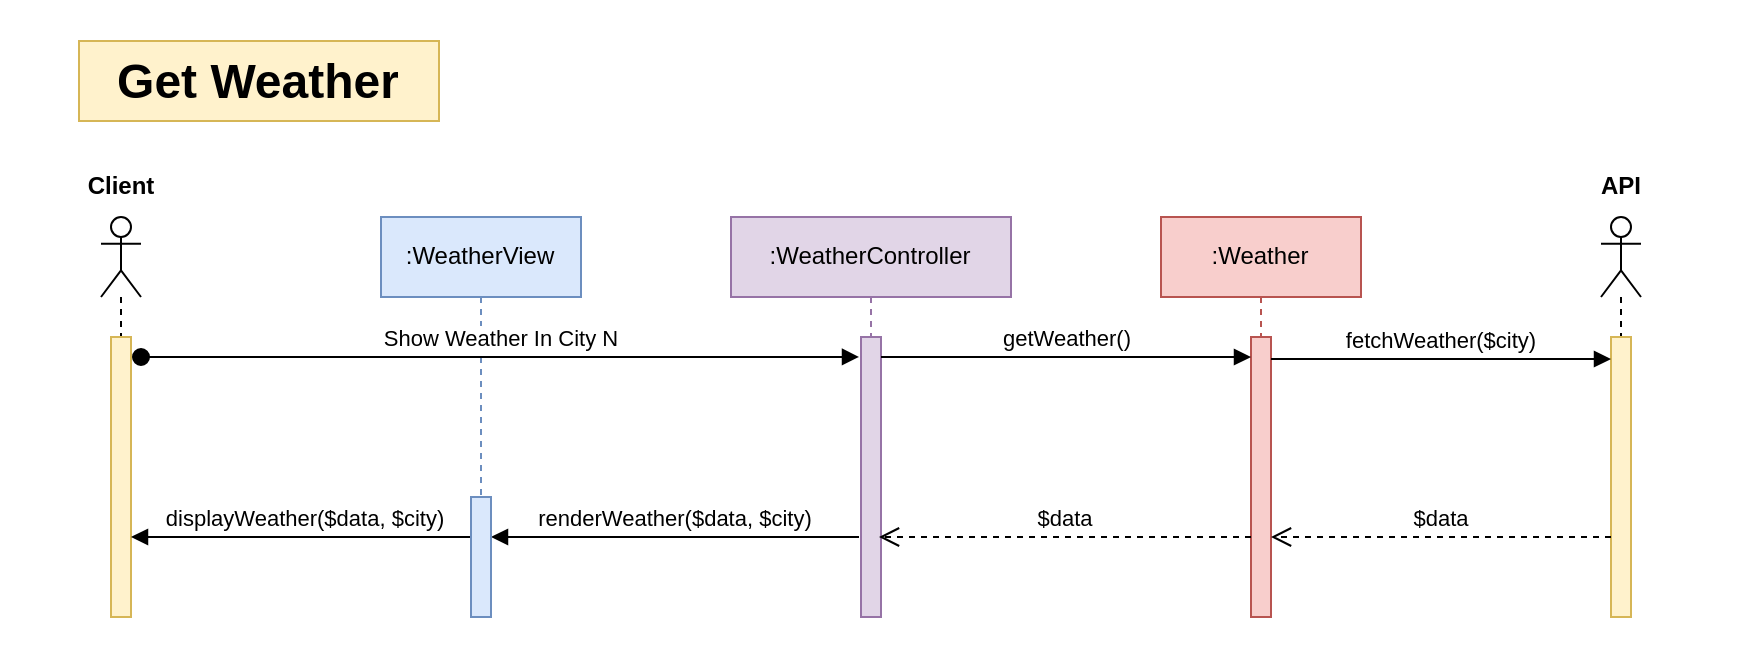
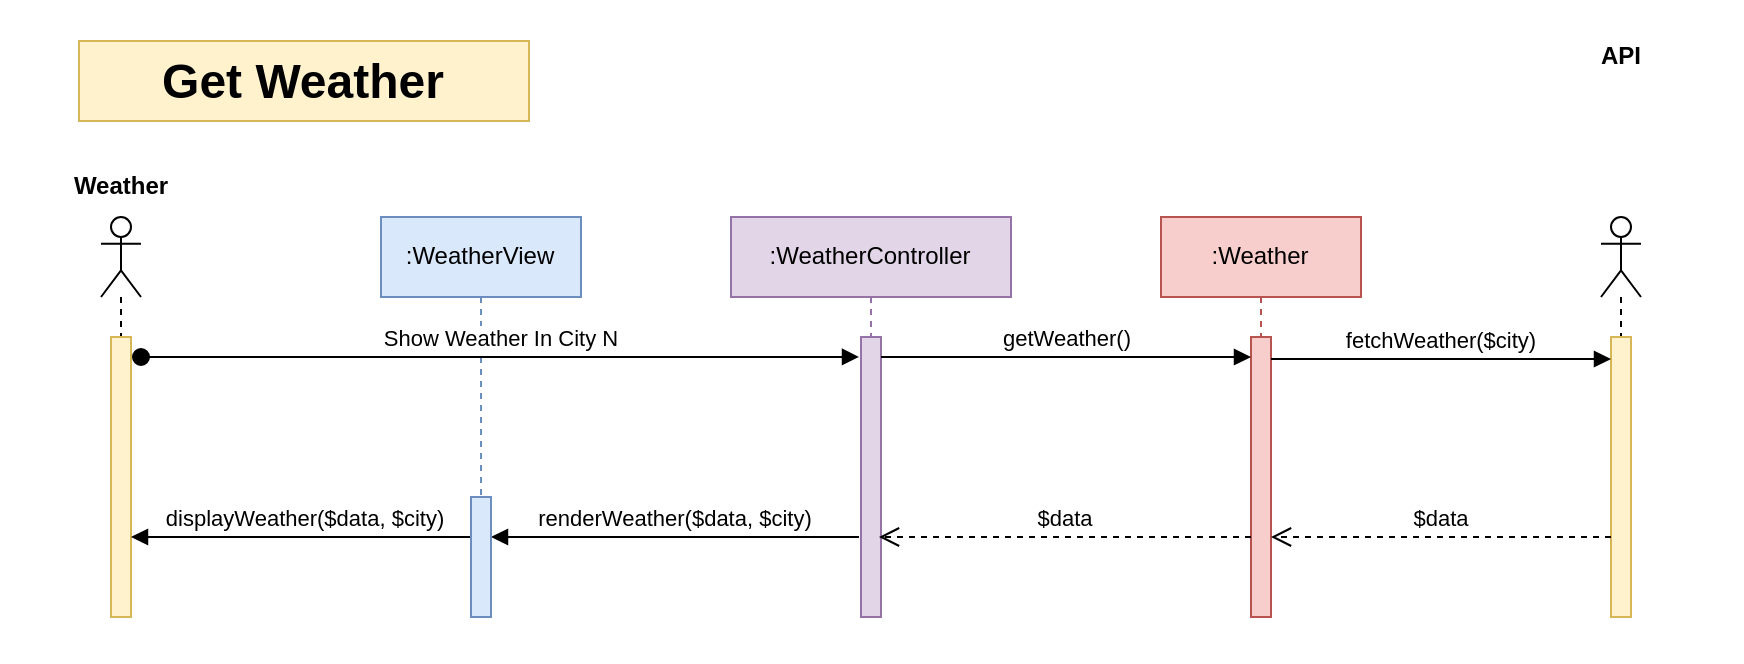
node "Get Weather": size 360x80 -> 450x80
node "Client": label "Client" -> "Weather"
node "API": moved (1621, 187) -> (1621, 57)
